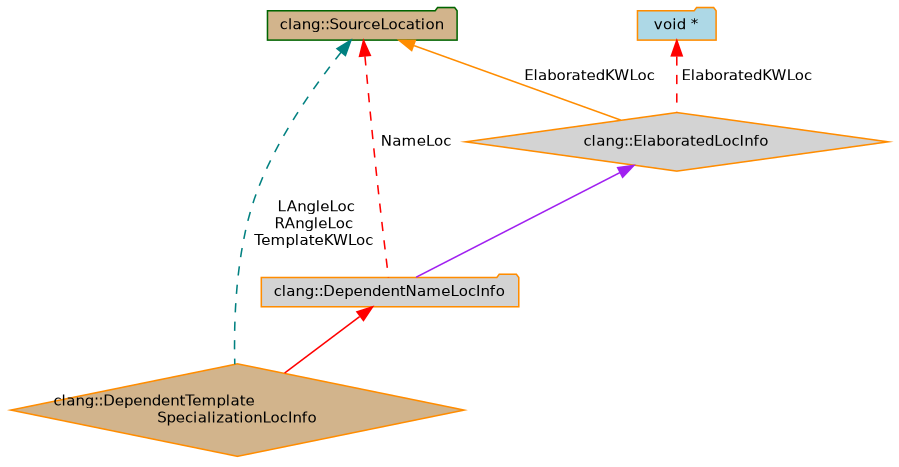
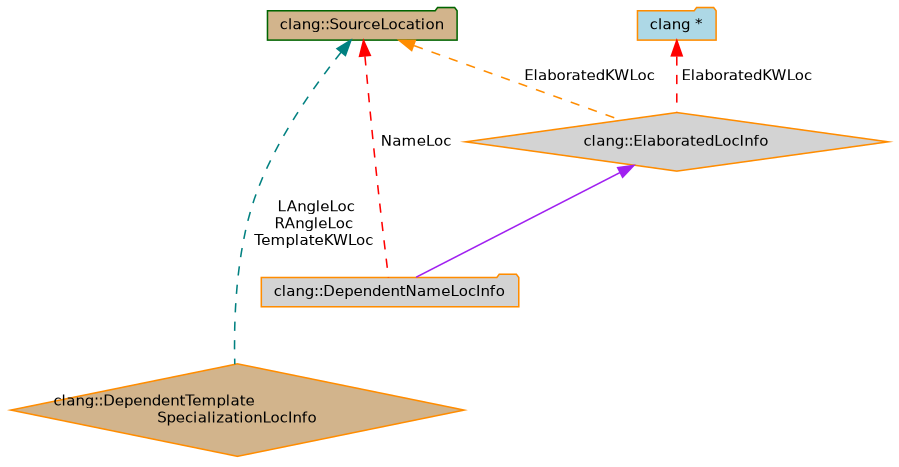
node "void *": label "void *" -> "clang *"
edge "clang::ElaboratedLocInfo" -> "clang::SourceLocation": style solid -> dashed
edge "clang::DependentTemplate SpecializationLocInfo" -> "clang::DependentNameLocInfo": removed
